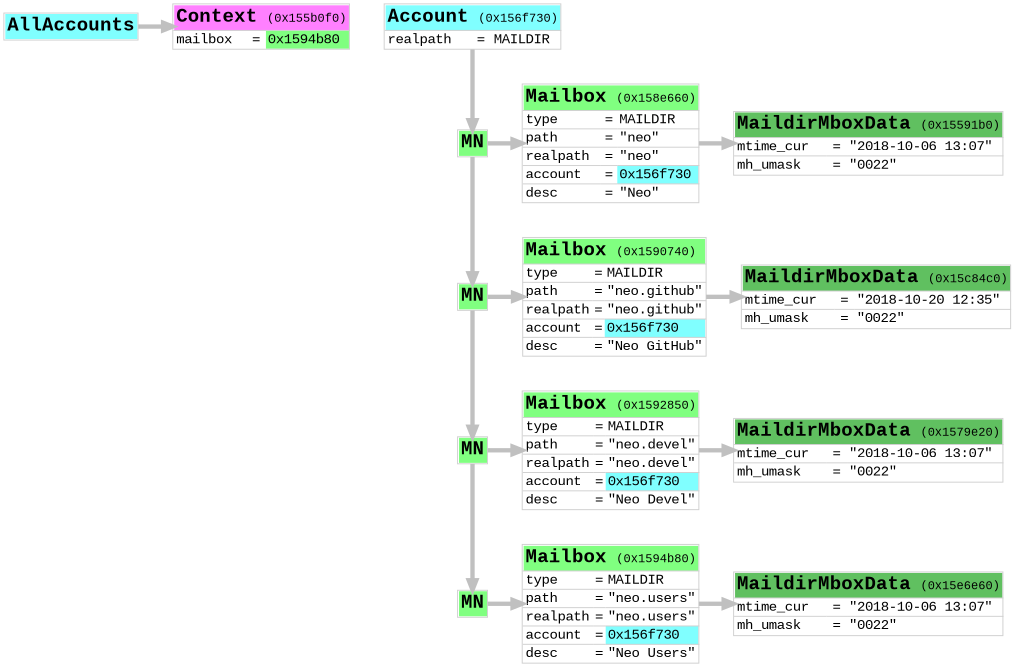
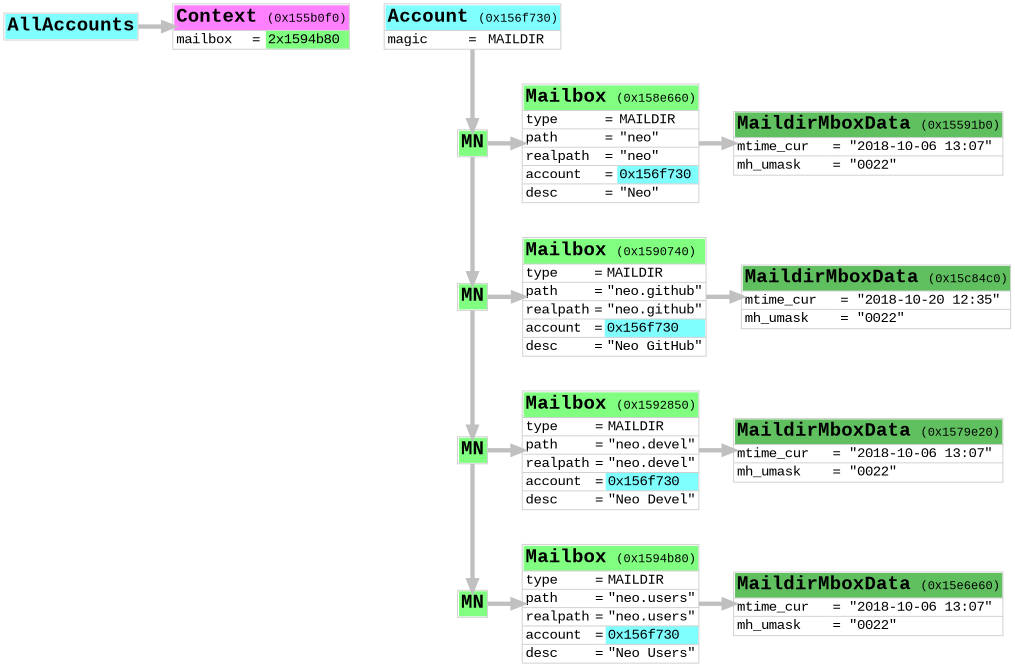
node "Context": text "0x1594b80" -> "2x1594b80"
node "Account": text "realpath" -> "magic"
